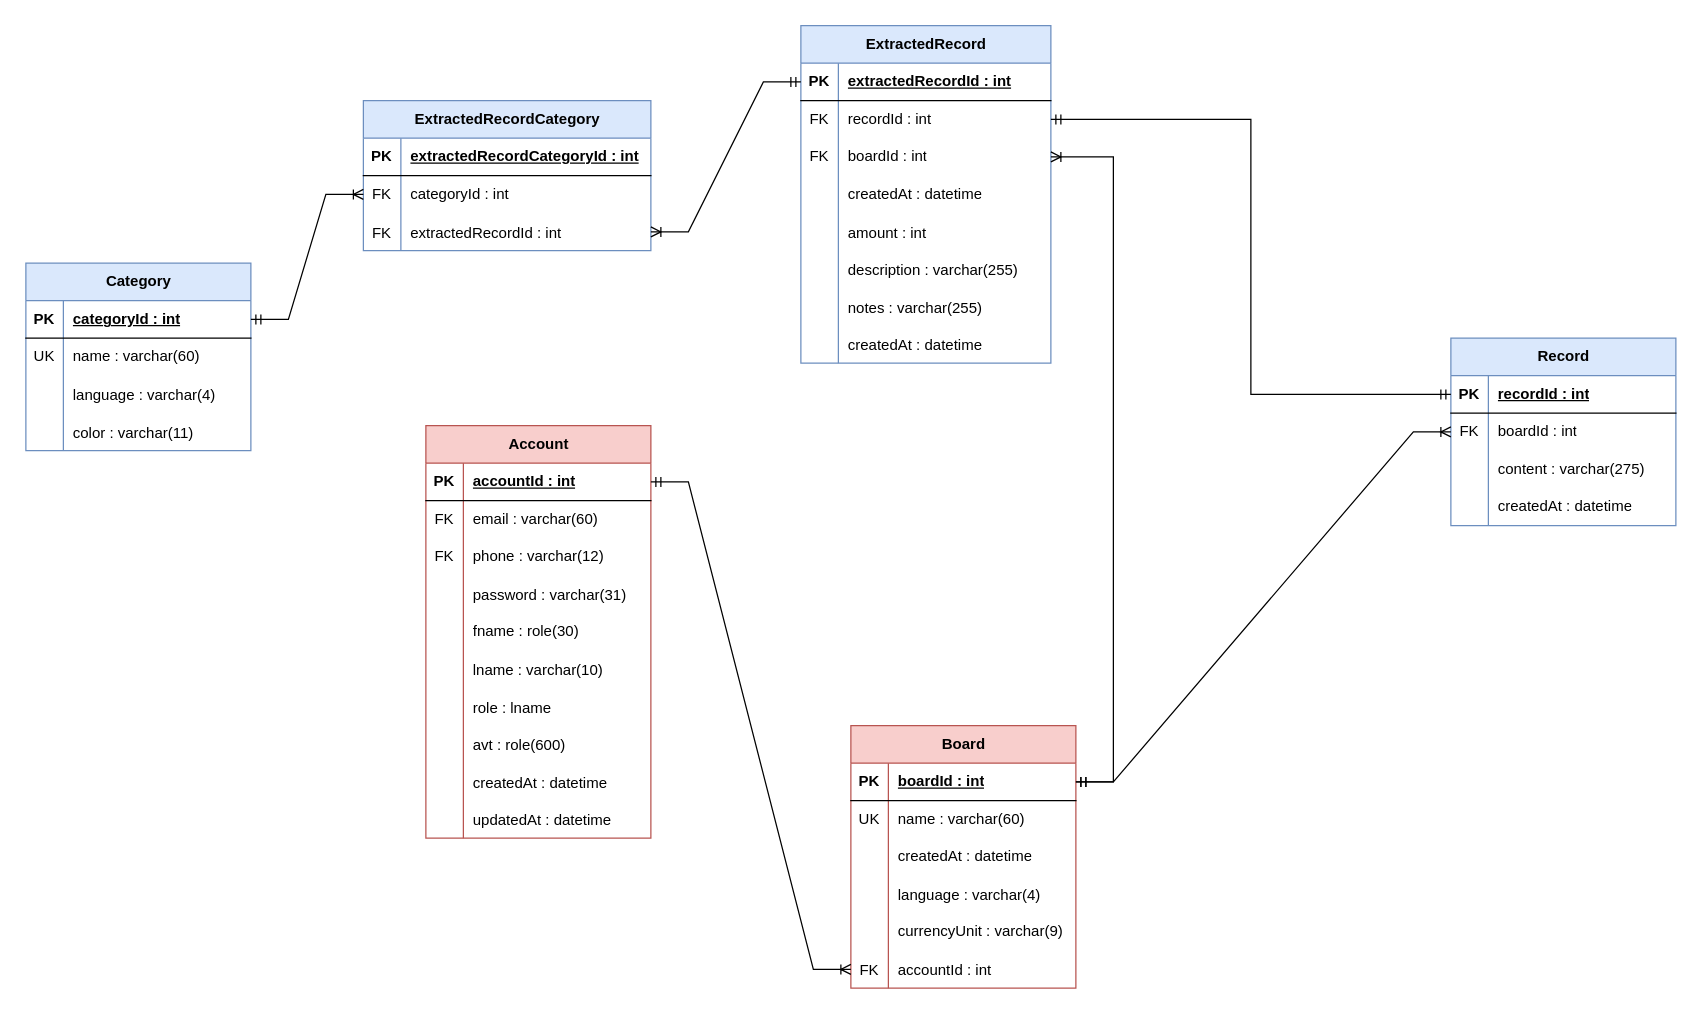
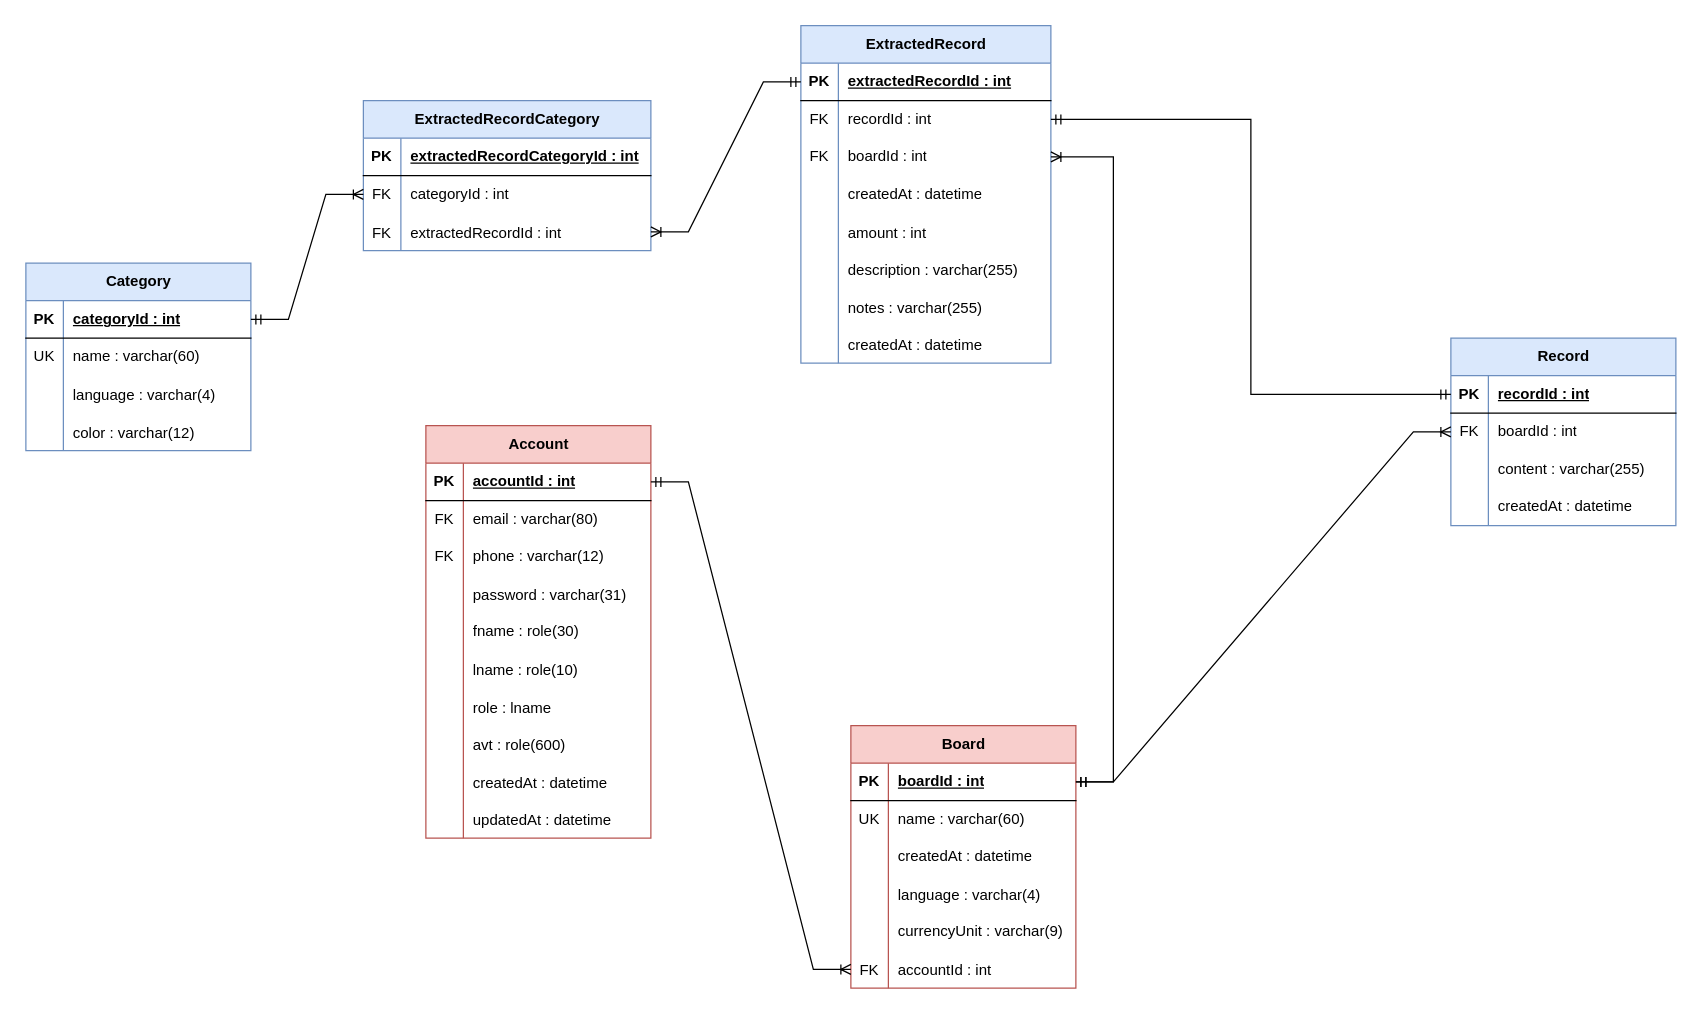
node "color : varchar(11)": label "color : varchar(11)" -> "color : varchar(12)"
node "content : varchar(275)": label "content : varchar(275)" -> "content : varchar(255)"
node "email : varchar(60)": label "email : varchar(60)" -> "email : varchar(80)"
node "lname : varchar(10)": label "lname : varchar(10)" -> "lname : role(10)"
